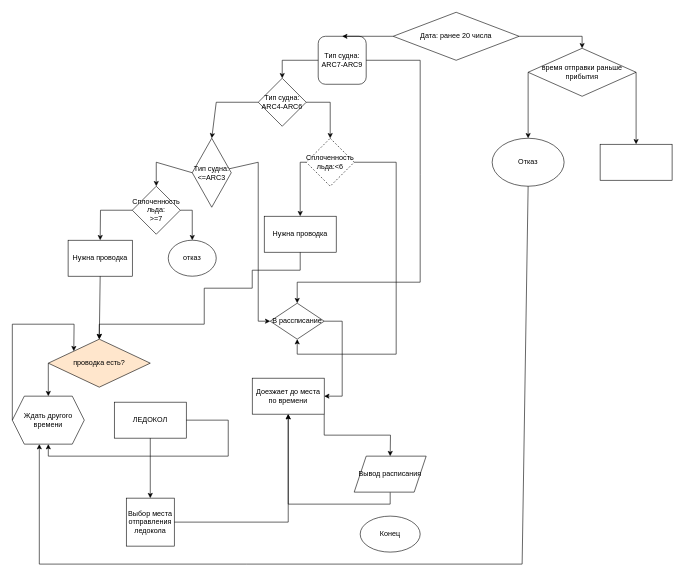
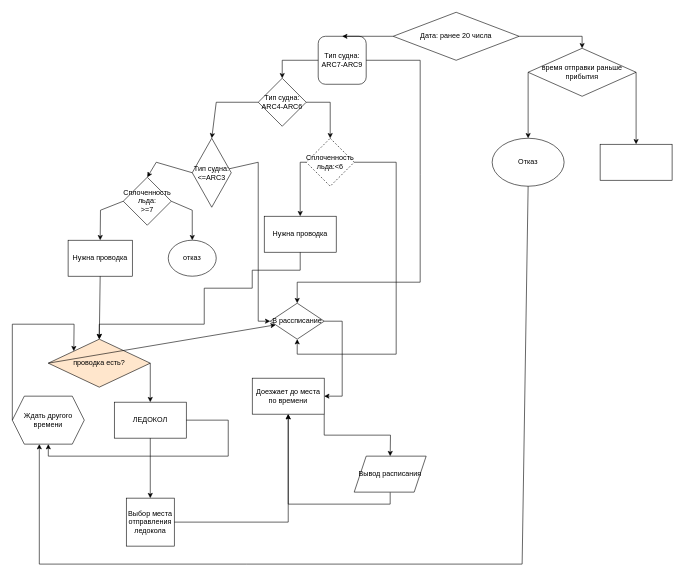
node "Сплоченность льда: >=7": moved (156, 210) -> (147, 201)
edge "проводка есть?" -> "Ждать другого времени": now "проводка есть?" -> "В рассписание"
edge "проводка есть?" -> "ЛЕДОКОЛ": added
node "Конец": removed
